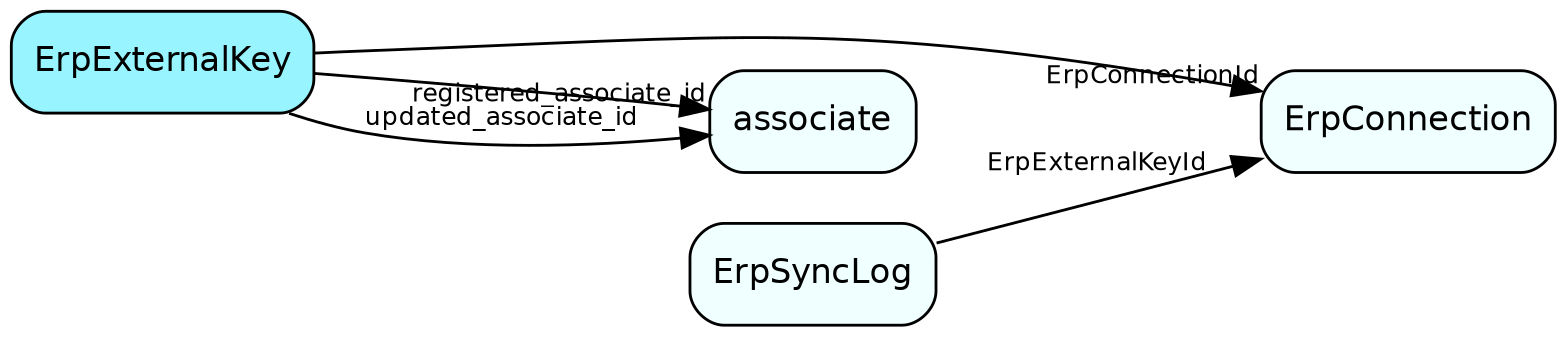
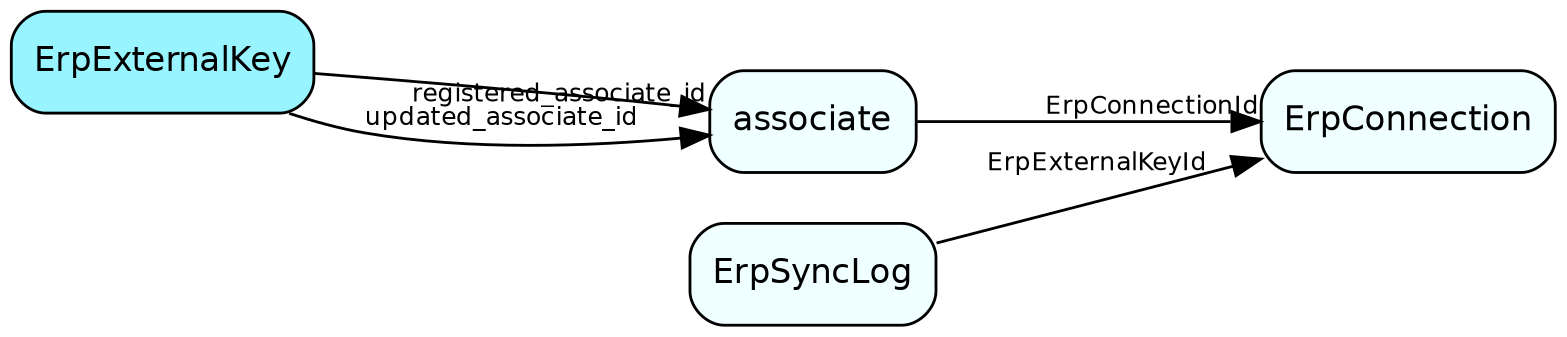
edge "ErpExternalKey" -> "ErpConnection": now "associate" -> "ErpConnection"
